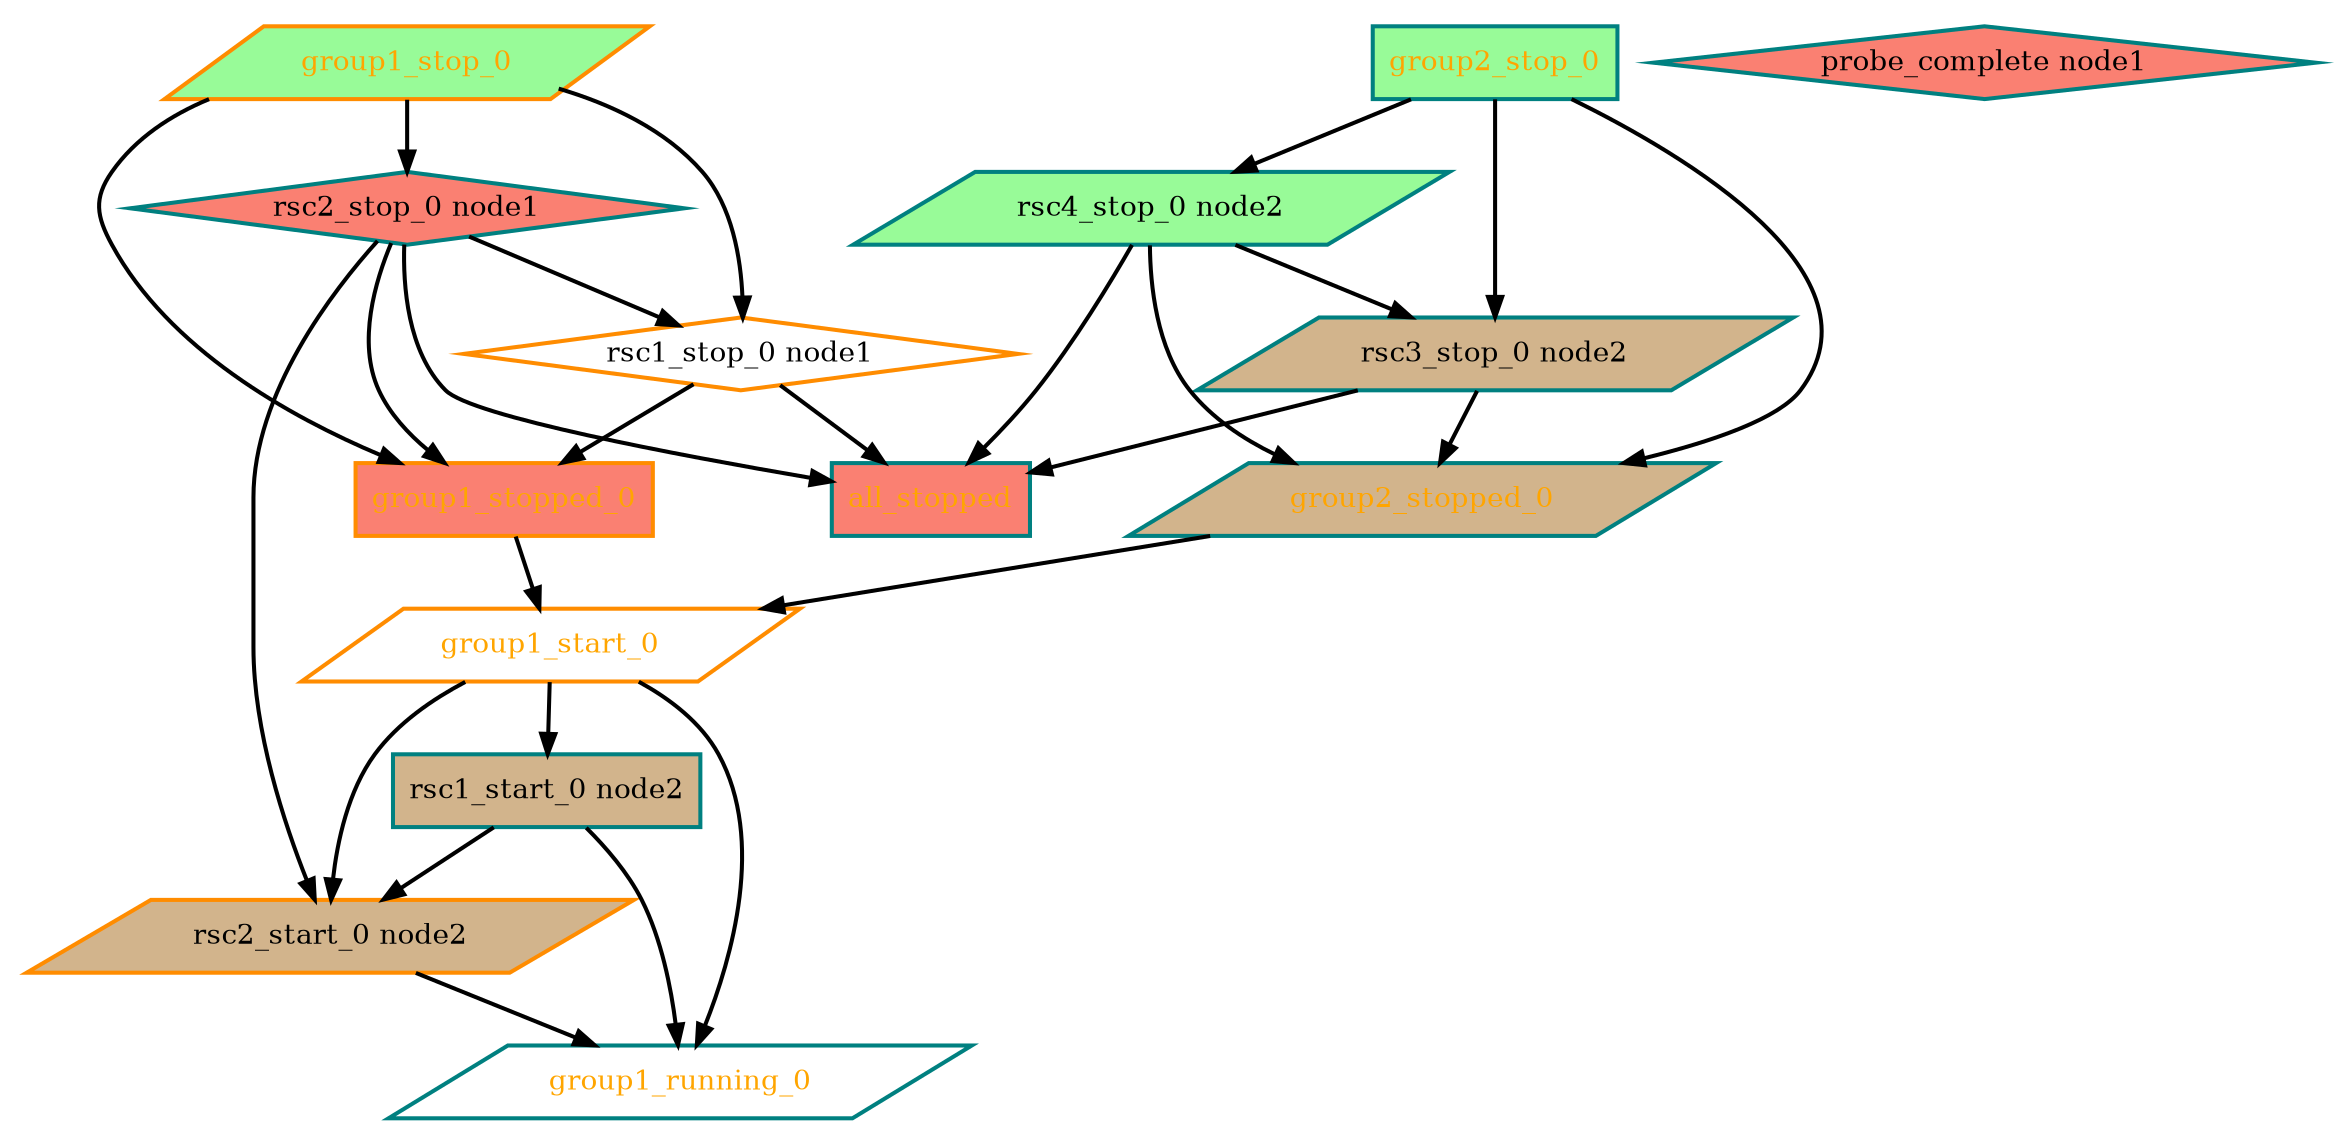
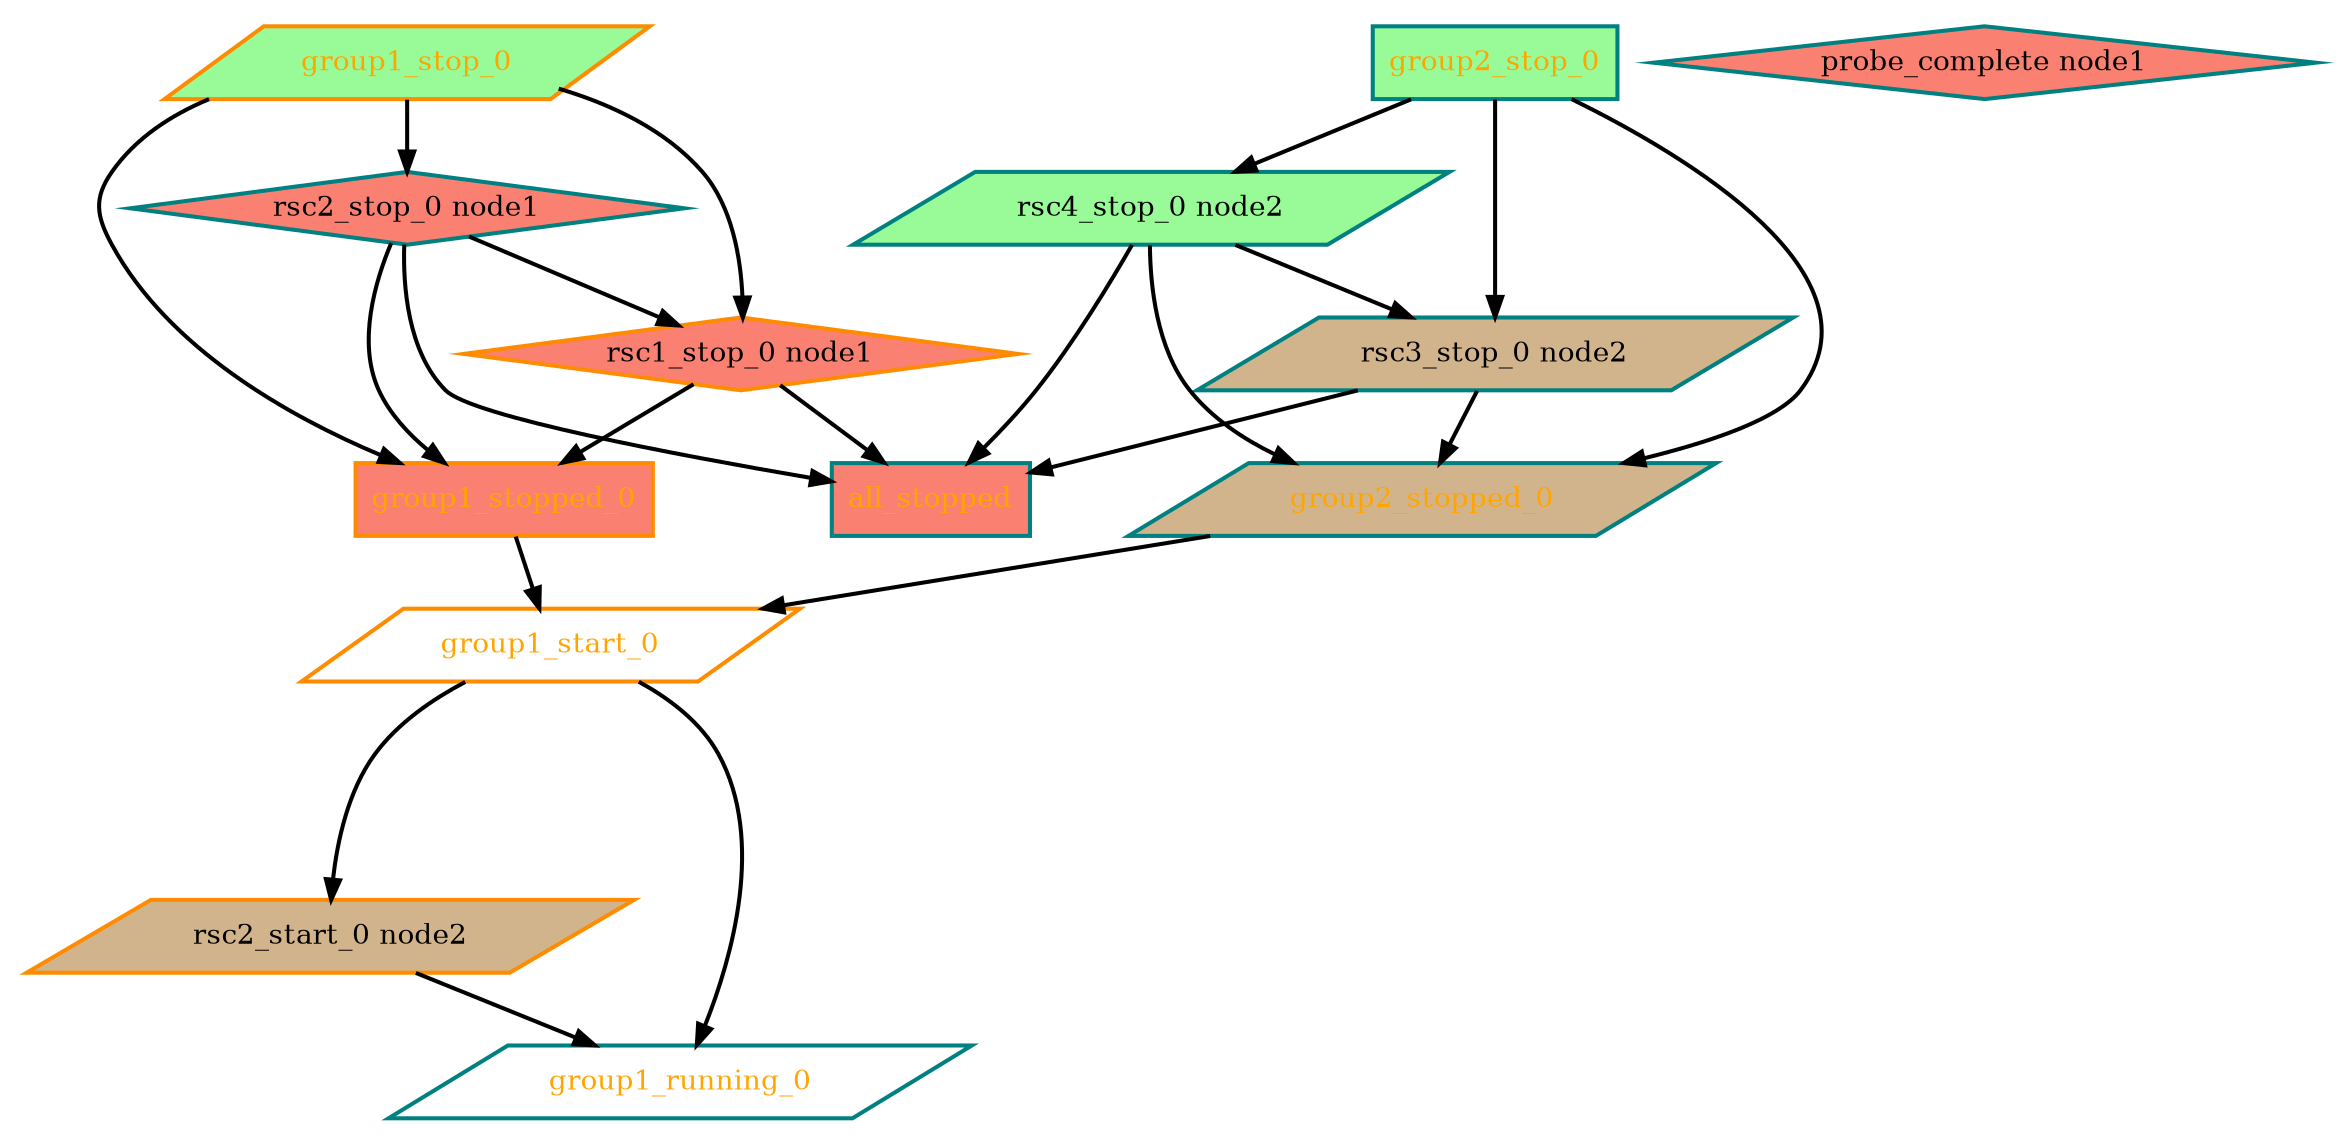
node "rsc1_stop_0 node1": fillcolor white -> salmon
edge "rsc2_stop_0 node1" -> "rsc2_start_0 node2": removed
node "rsc1_start_0 node2": removed
